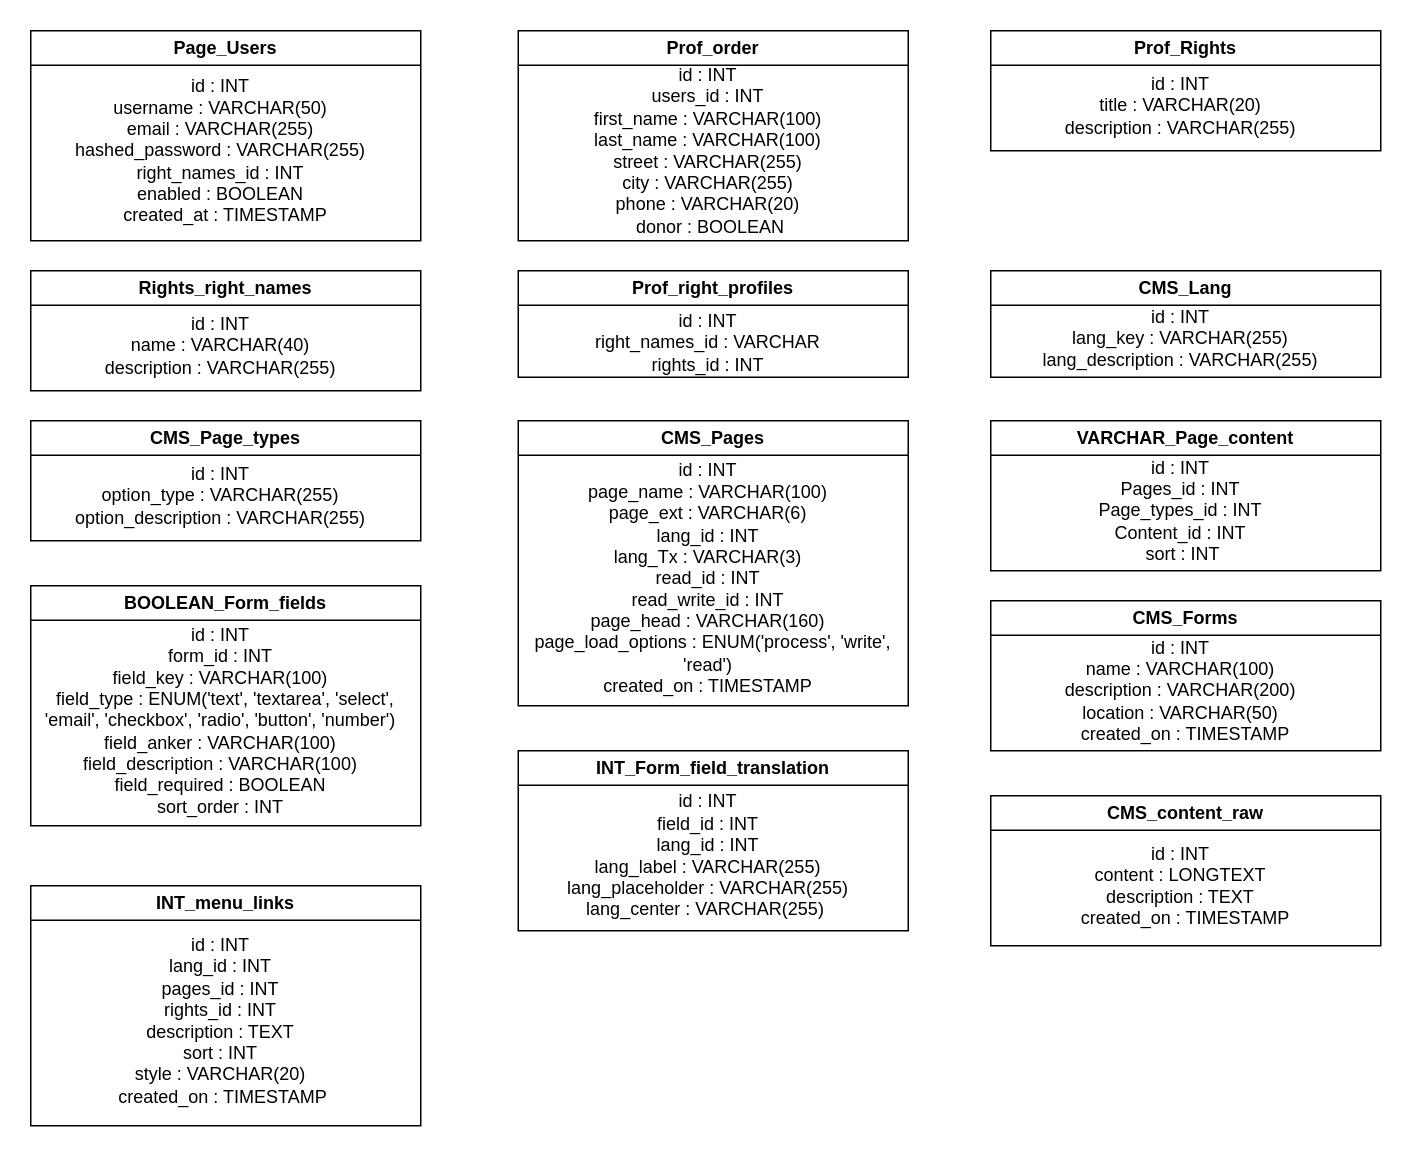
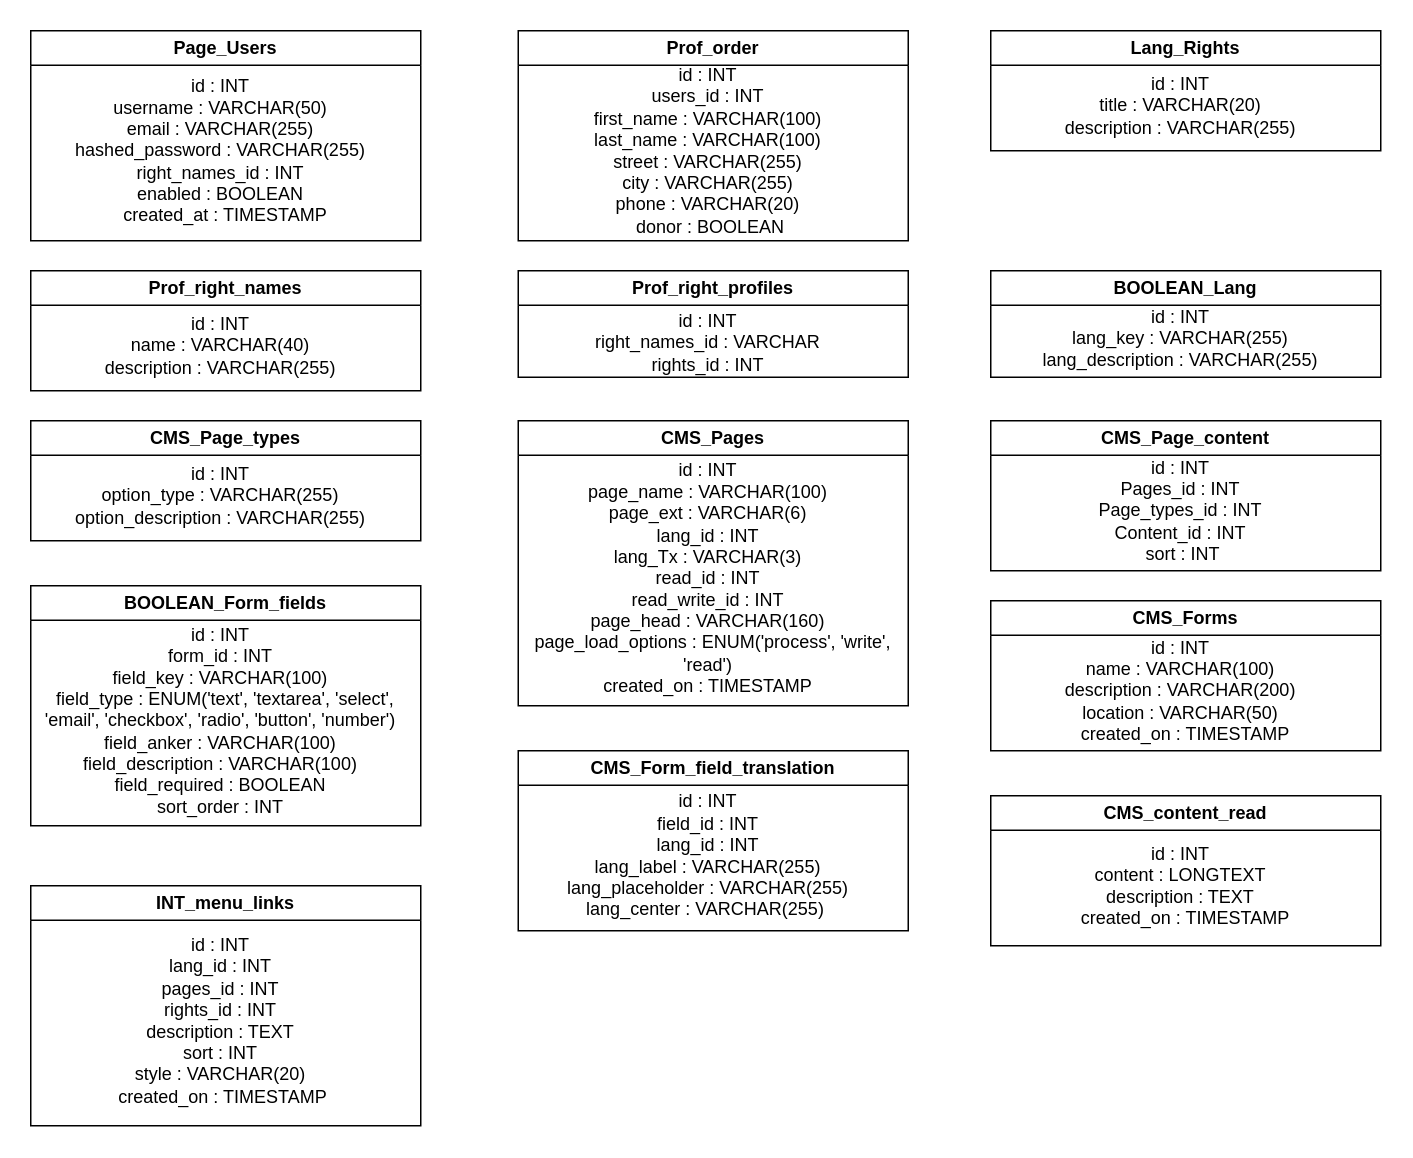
node "Prof_Rights": label "Prof_Rights" -> "Lang_Rights"
node "Rights_right_names": label "Rights_right_names" -> "Prof_right_names"
node "CMS_Lang": label "CMS_Lang" -> "BOOLEAN_Lang"
node "VARCHAR_Page_content": label "VARCHAR_Page_content" -> "CMS_Page_content"
node "INT_Form_field_translation": label "INT_Form_field_translation" -> "CMS_Form_field_translation"
node "CMS_content_raw": label "CMS_content_raw" -> "CMS_content_read"
